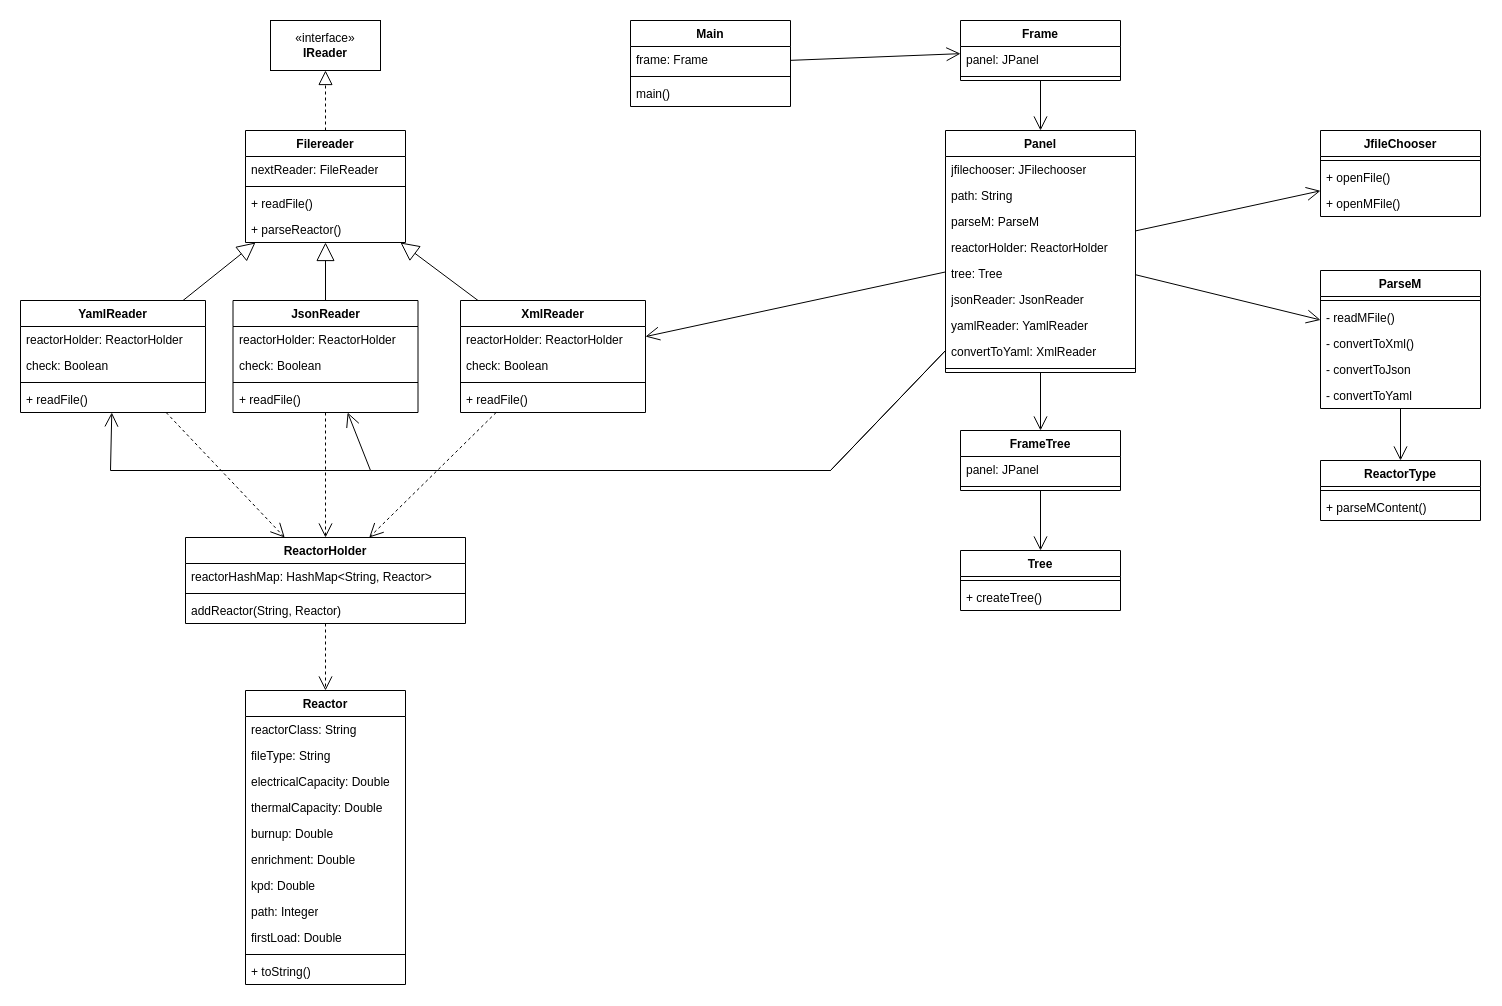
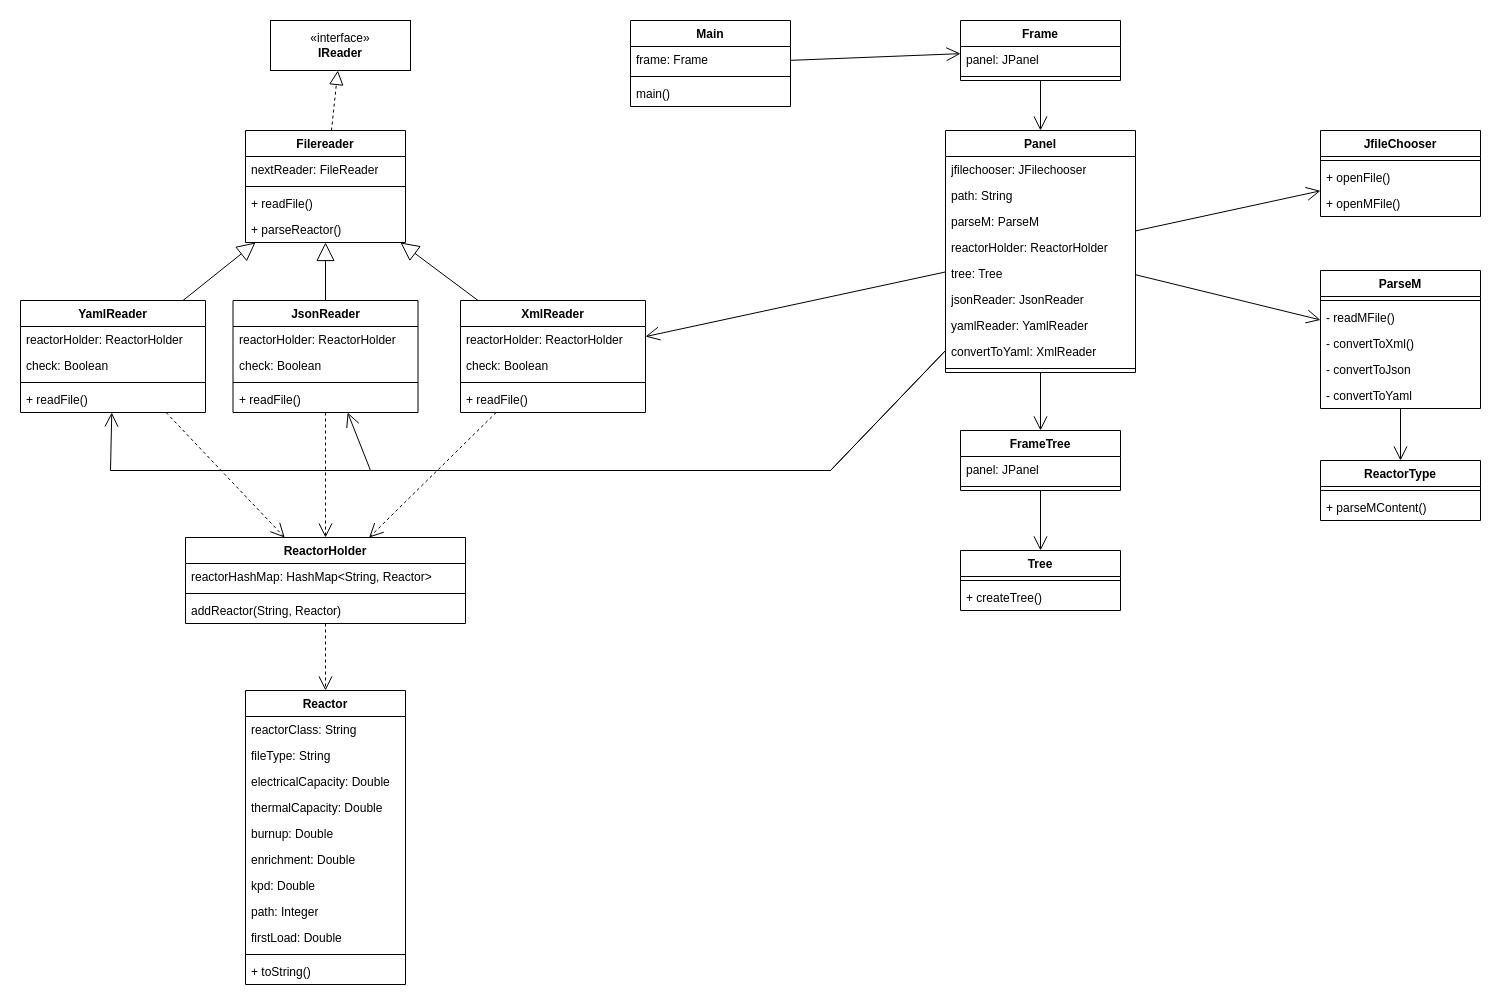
node "«interface» IReader": size 110x50 -> 140x50
